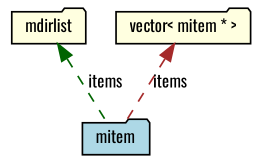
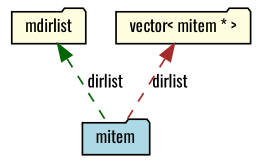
edge "mitem" -> "mdirlist": label "items" -> "dirlist"
edge "mitem" -> "vector< mitem * >": label "items" -> "dirlist"
